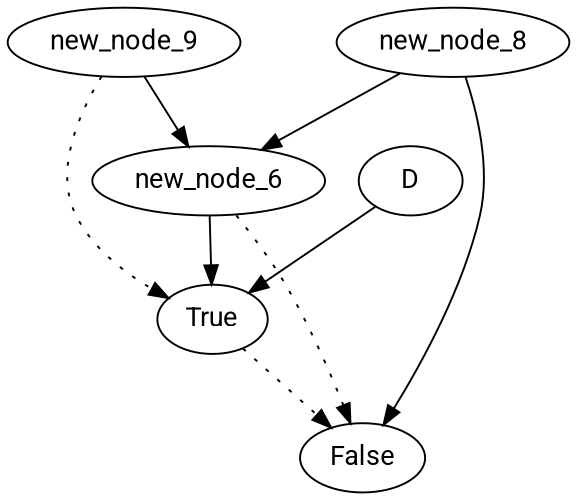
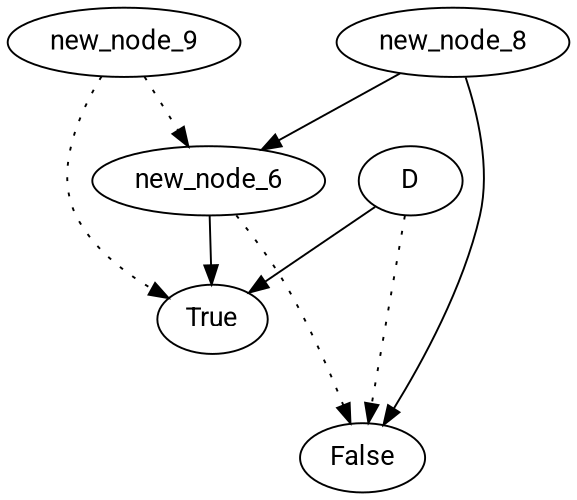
edge "new_node_9" -> "new_node_6": style solid -> dotted
edge "True" -> "False": now "D" -> "False"
